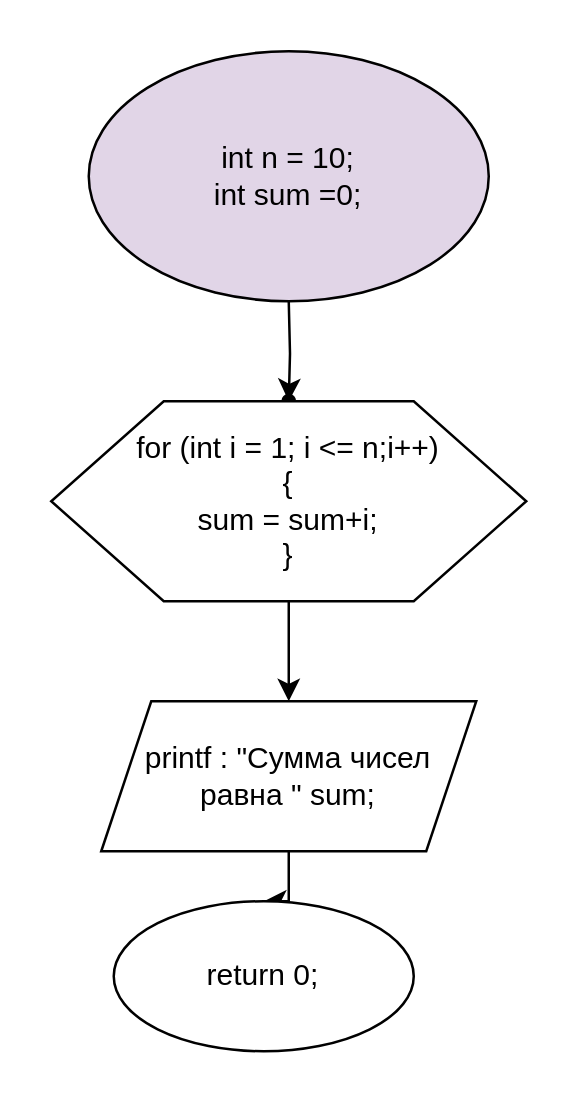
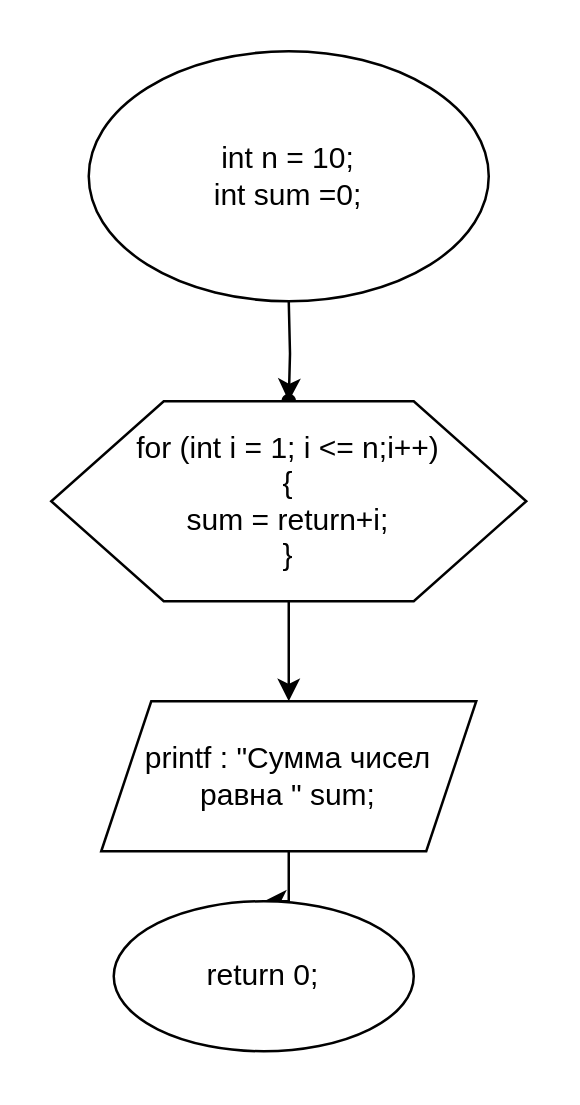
node "int n = 10; int sum =0;": fillcolor #e1d5e7 -> #ffffff
node "for (int i = 1; i <= n;i++) { sum = sum+i; }": label "for (int i = 1; i <= n;i++) { sum = sum+i; }" -> "for (int i = 1; i <= n;i++) { sum = return+i; }"
